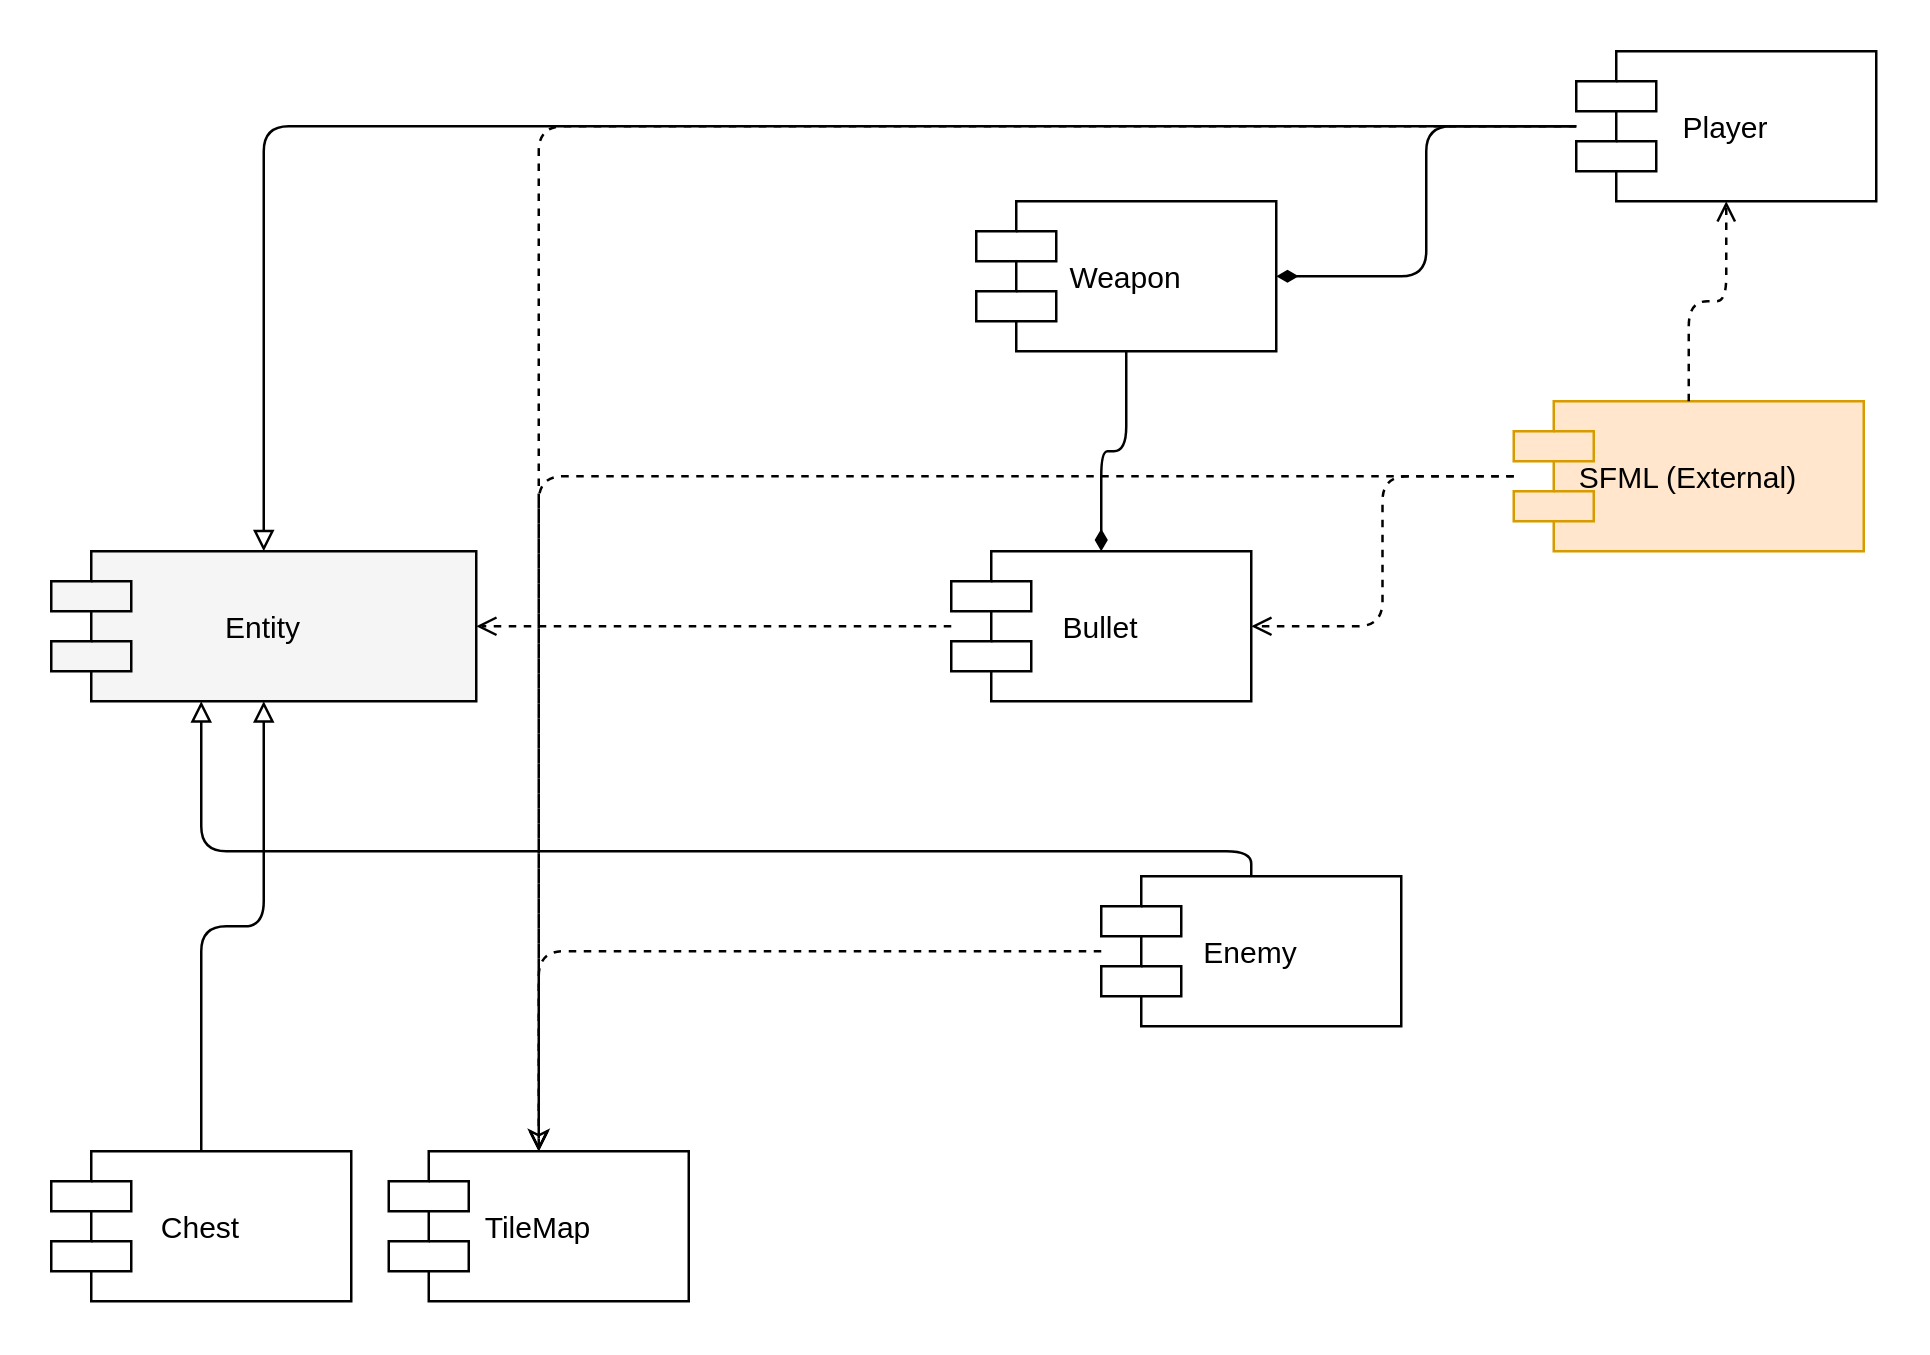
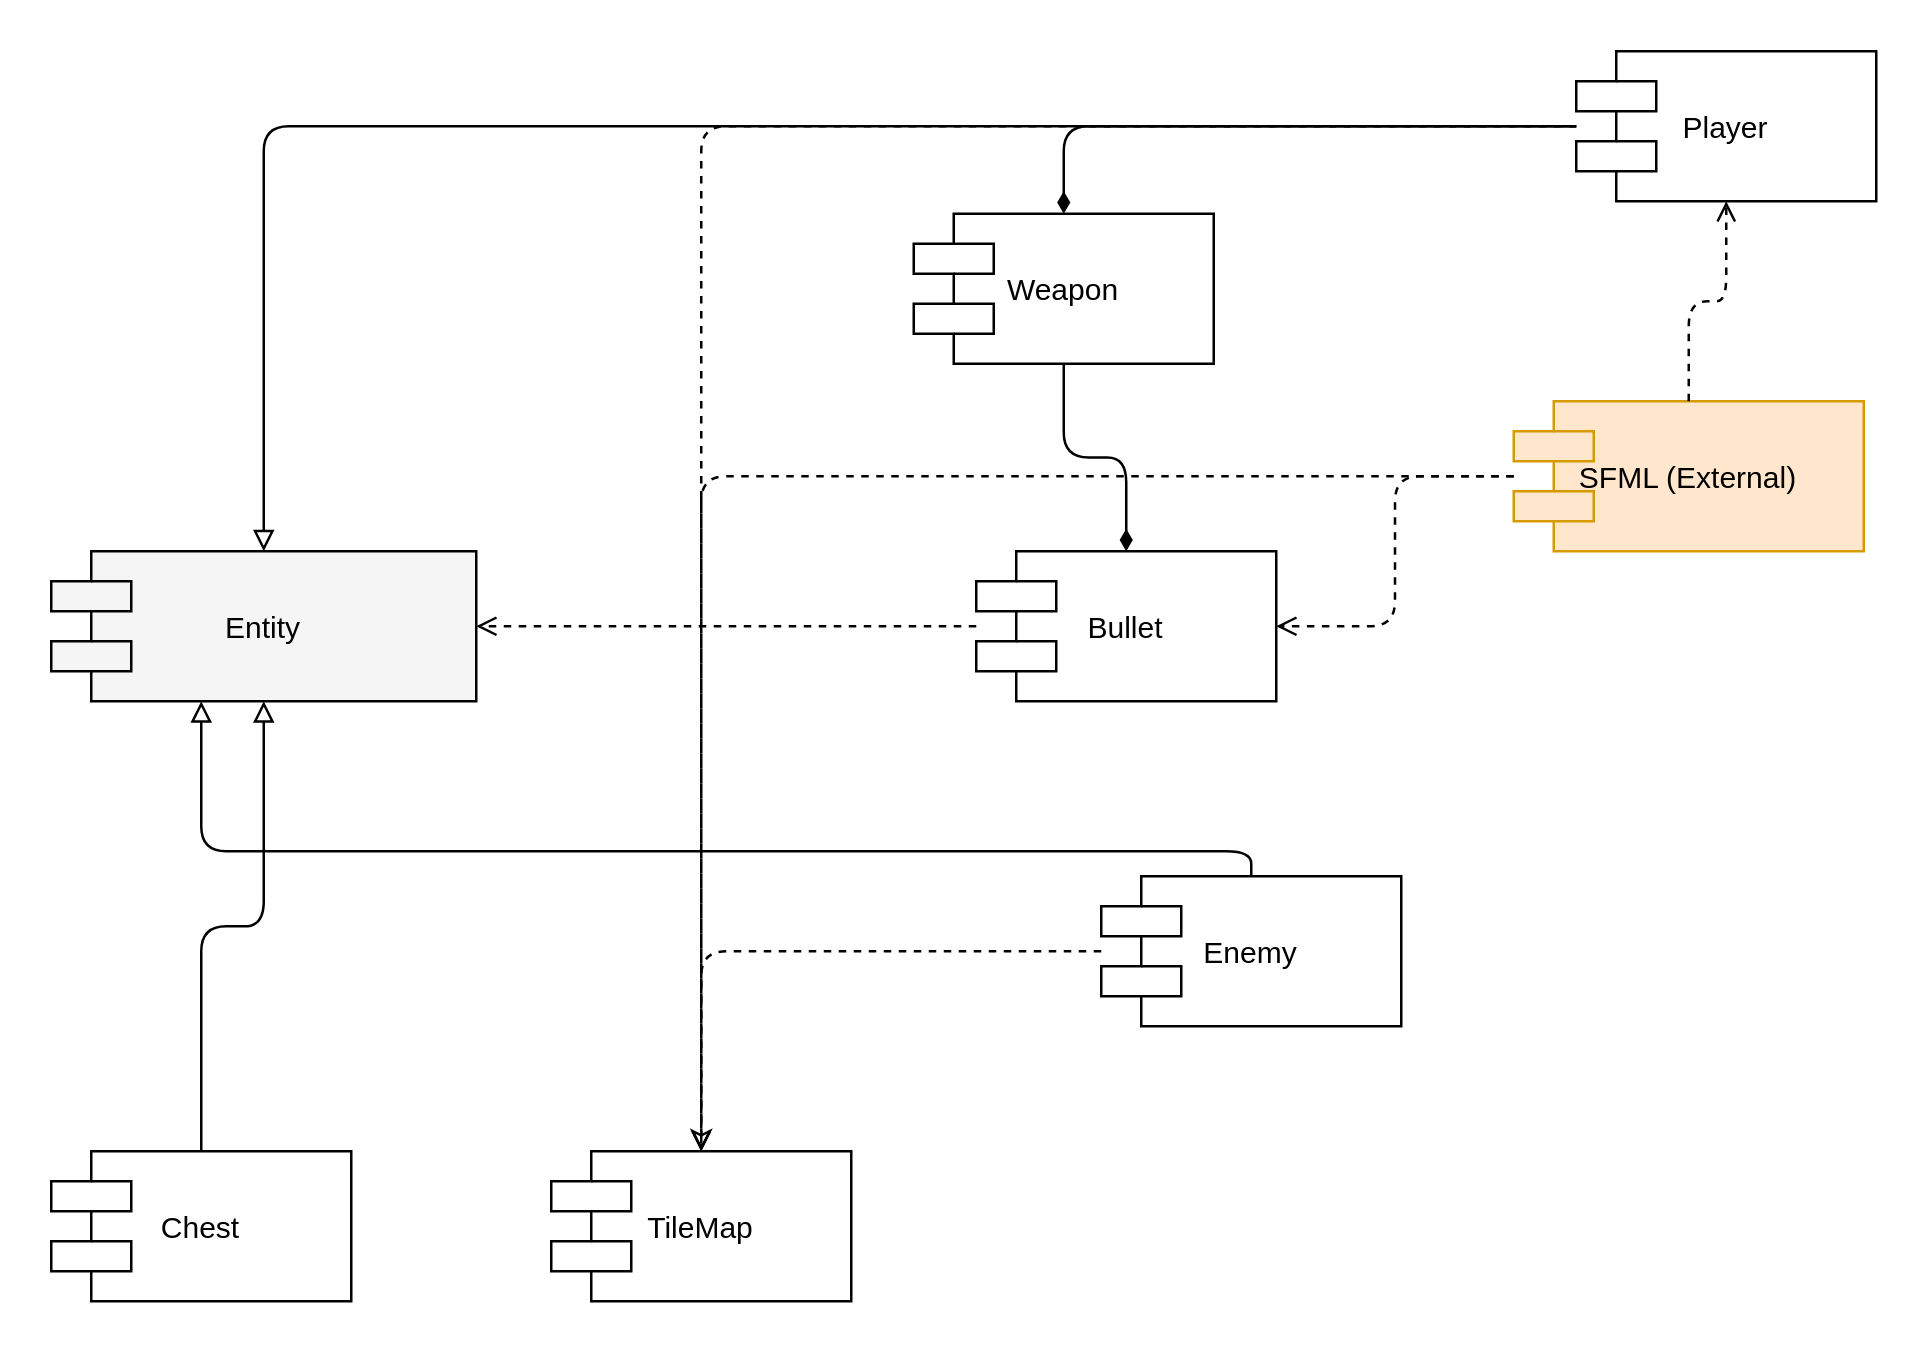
node "Weapon": moved (1126, 276) -> (1064, 289)
node "Bullet": moved (1101, 626) -> (1126, 626)
node "TileMap": moved (539, 1226) -> (701, 1226)
